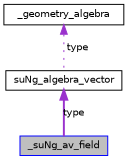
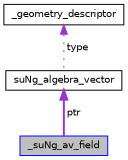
node "_geometry_algebra": label "_geometry_algebra" -> "_geometry_descriptor"
edge "_suNg_av_field" -> "suNg_algebra_vector": label " type" -> " ptr"
